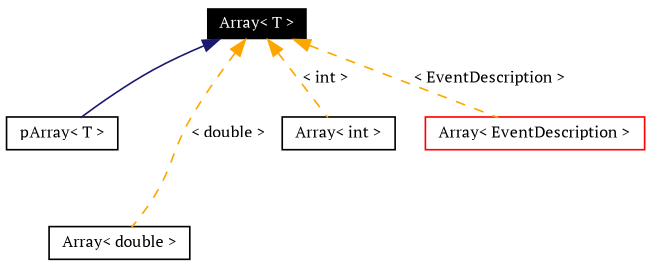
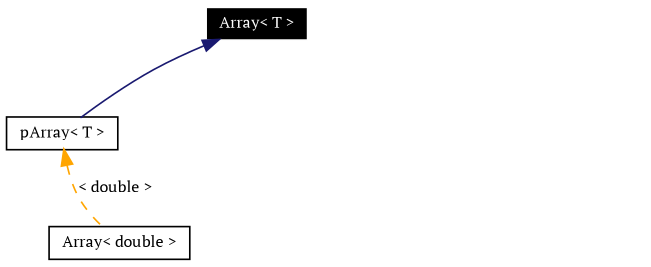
node "Array< int >": removed
node "Array< EventDescription >": removed
edge "Array< double >" -> "Array< T >": now "Array< double >" -> "pArray< T >"
